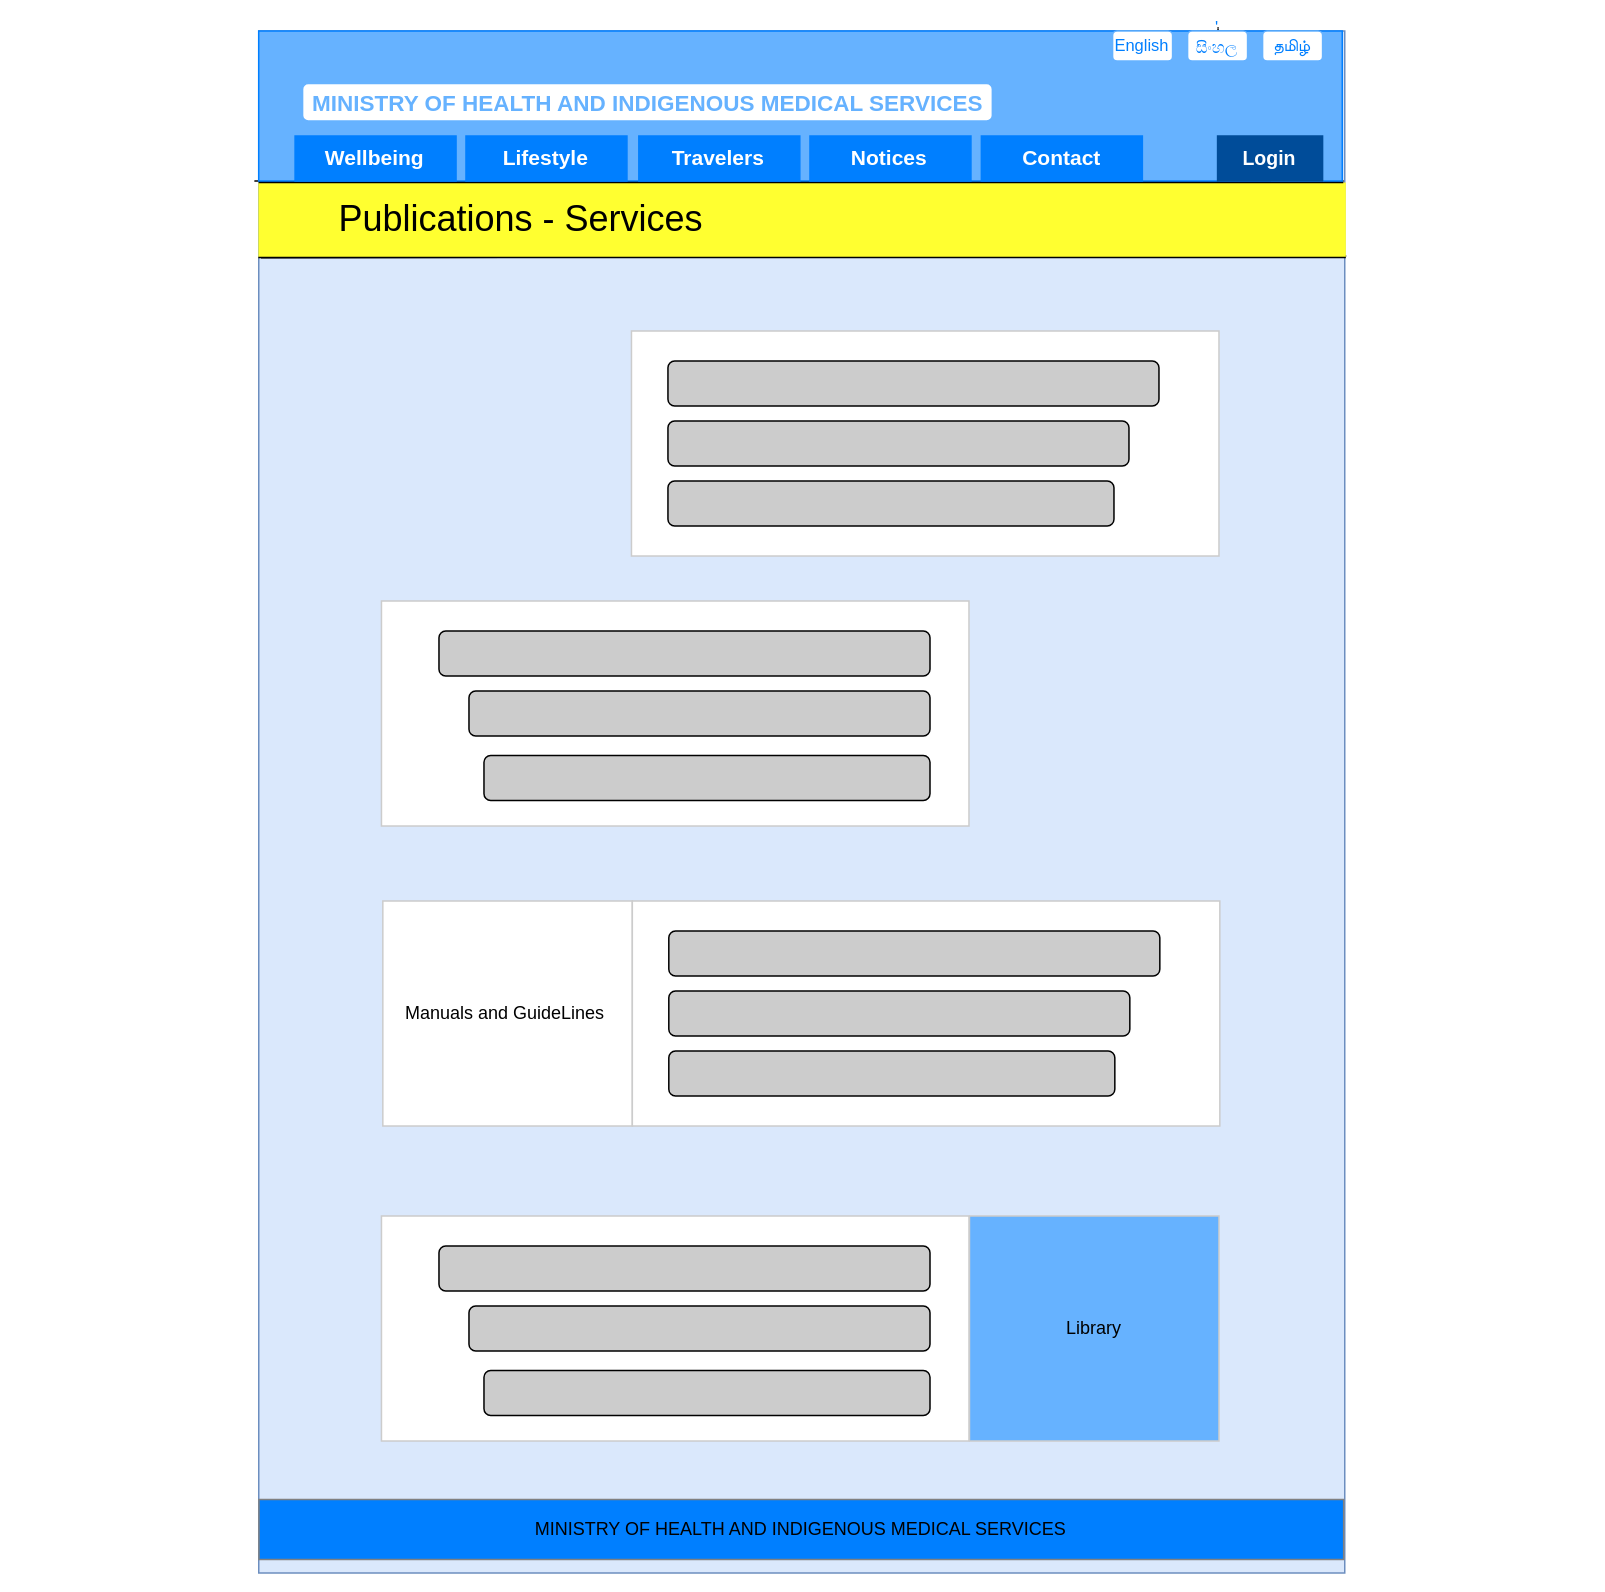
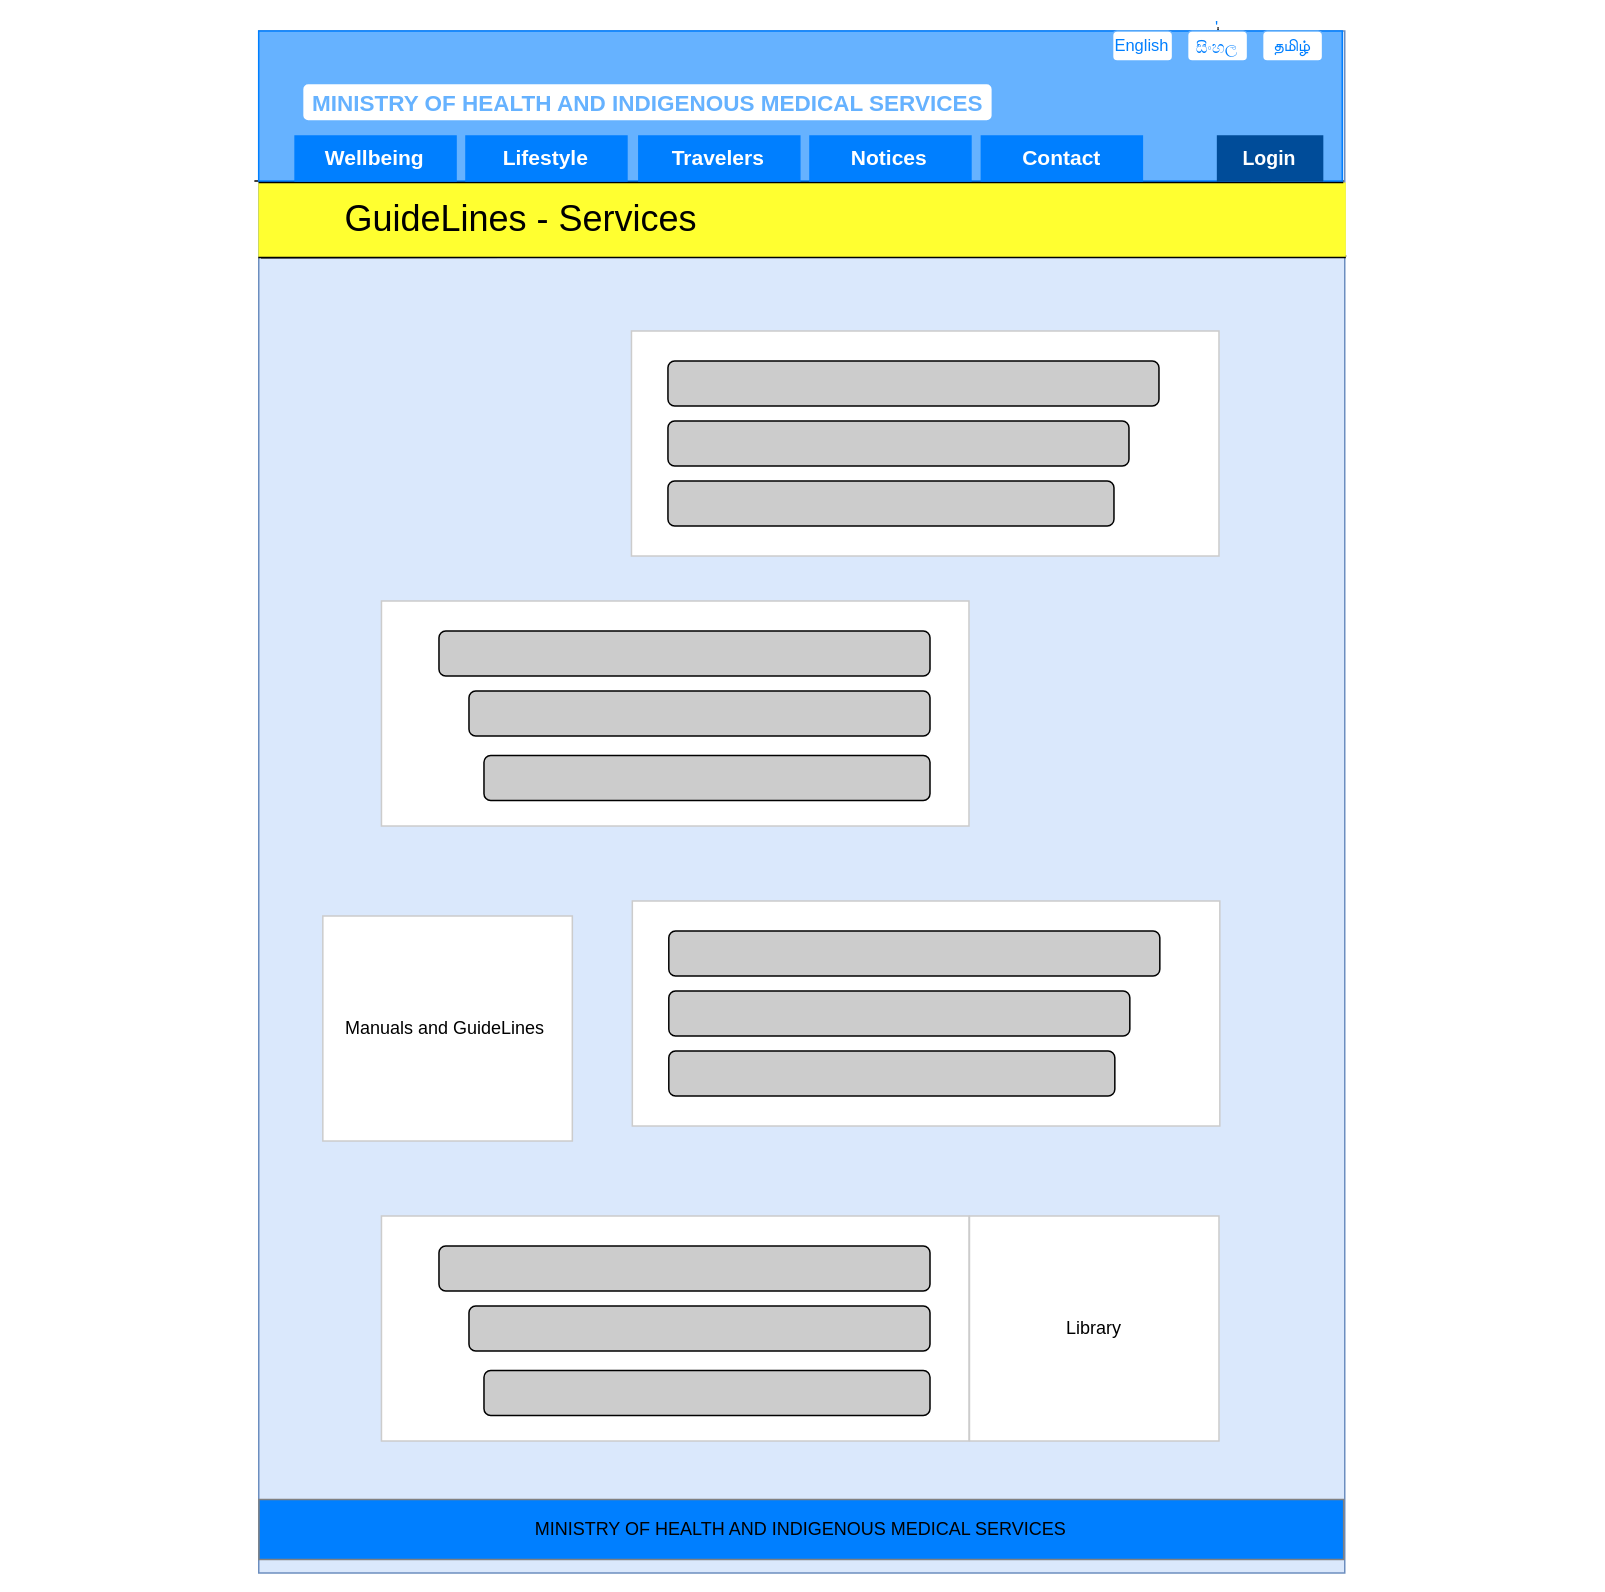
node "Publications - Services": label "Publications - Services" -> "GuideLines - Services"
node "Manuals and GuideLines": moved (508, 1013) -> (448, 1028)
node "Library": fillcolor #66b2ff -> #ffffff
